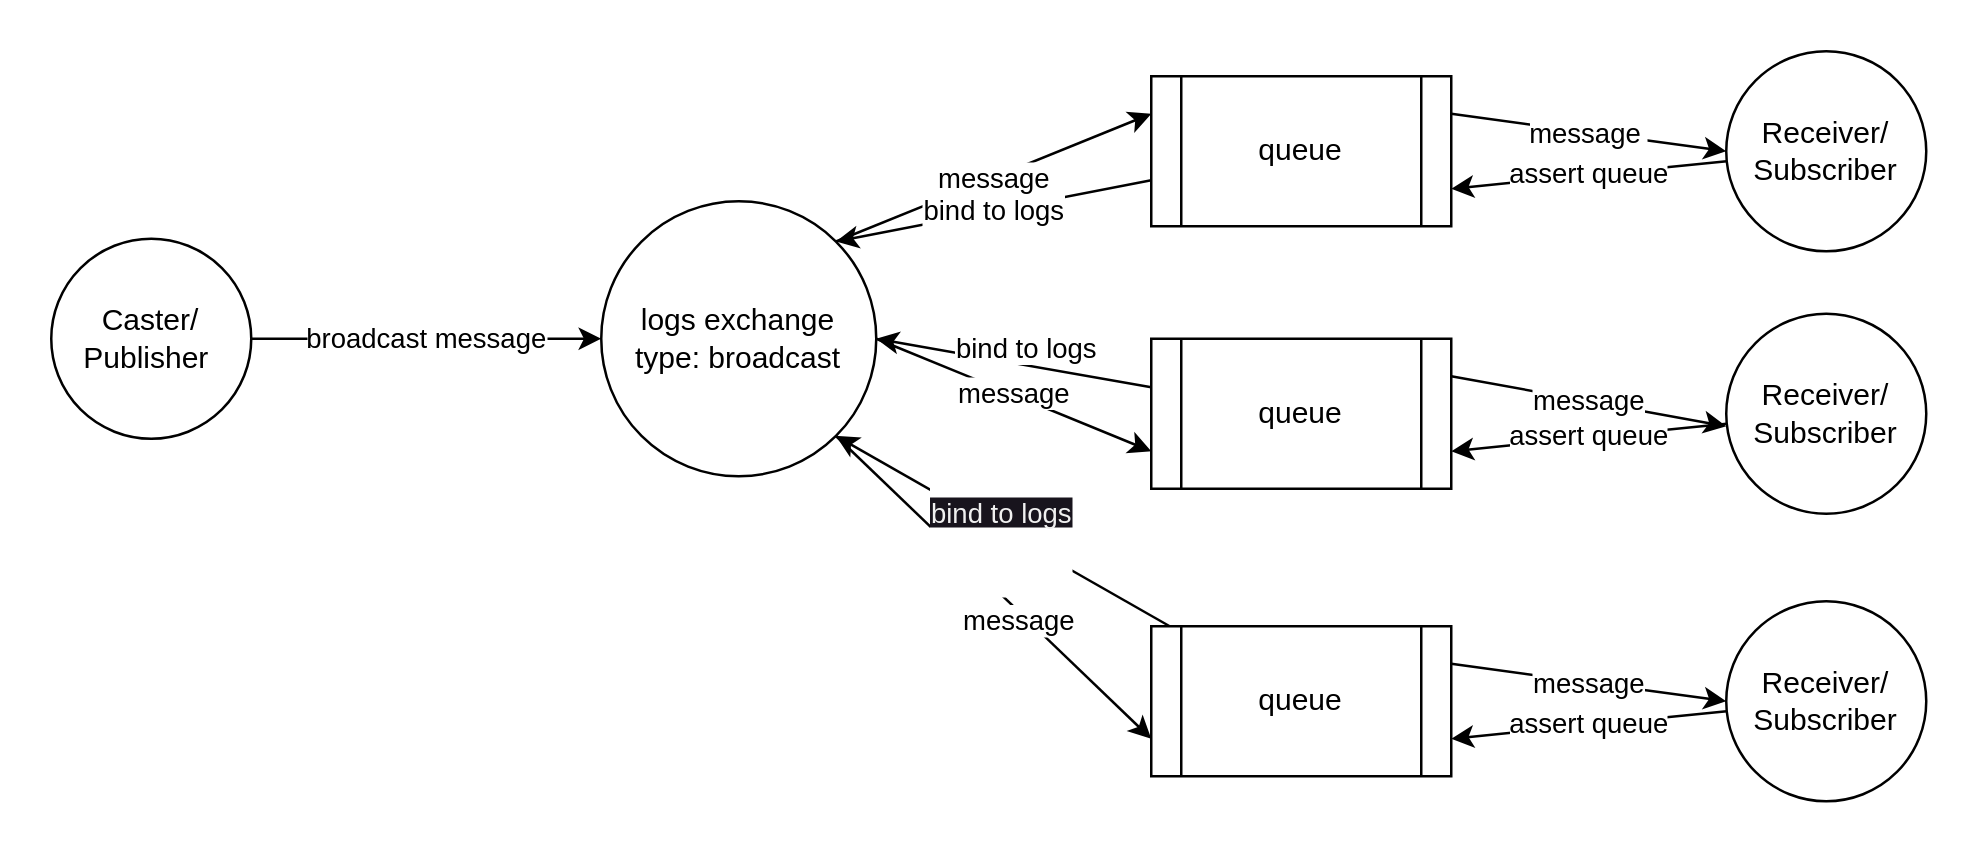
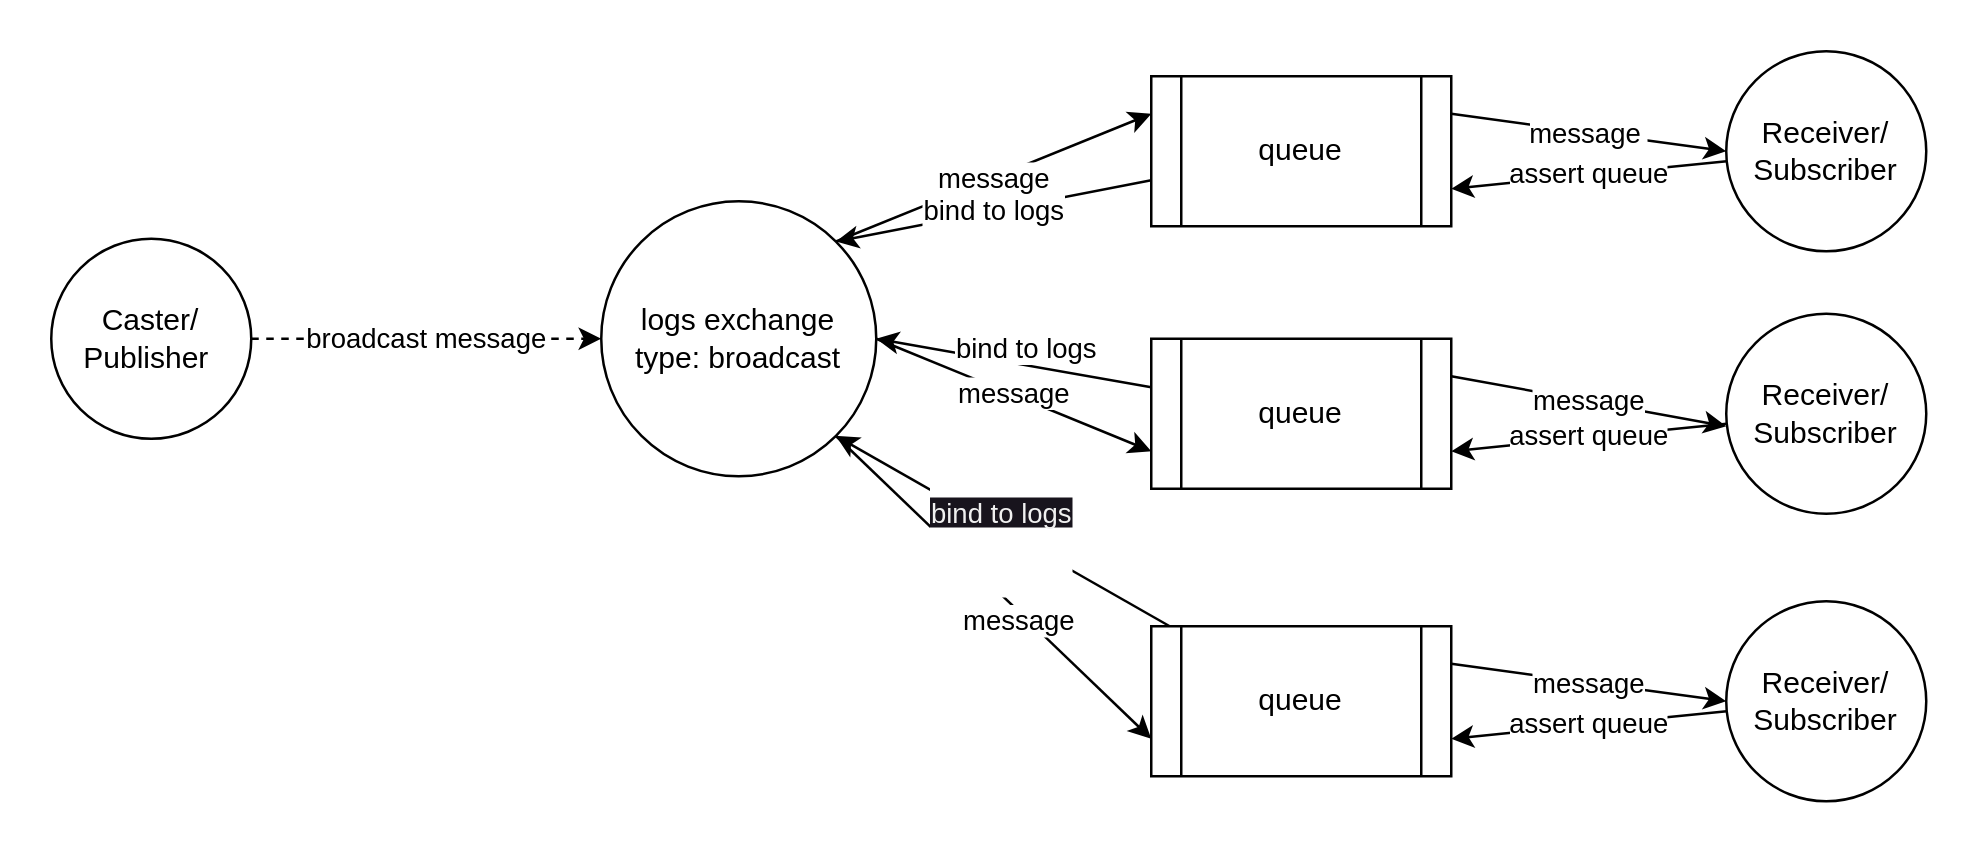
edge "Caster/ Publisher" -> "logs exchange type: broadcast": style solid -> dashed
